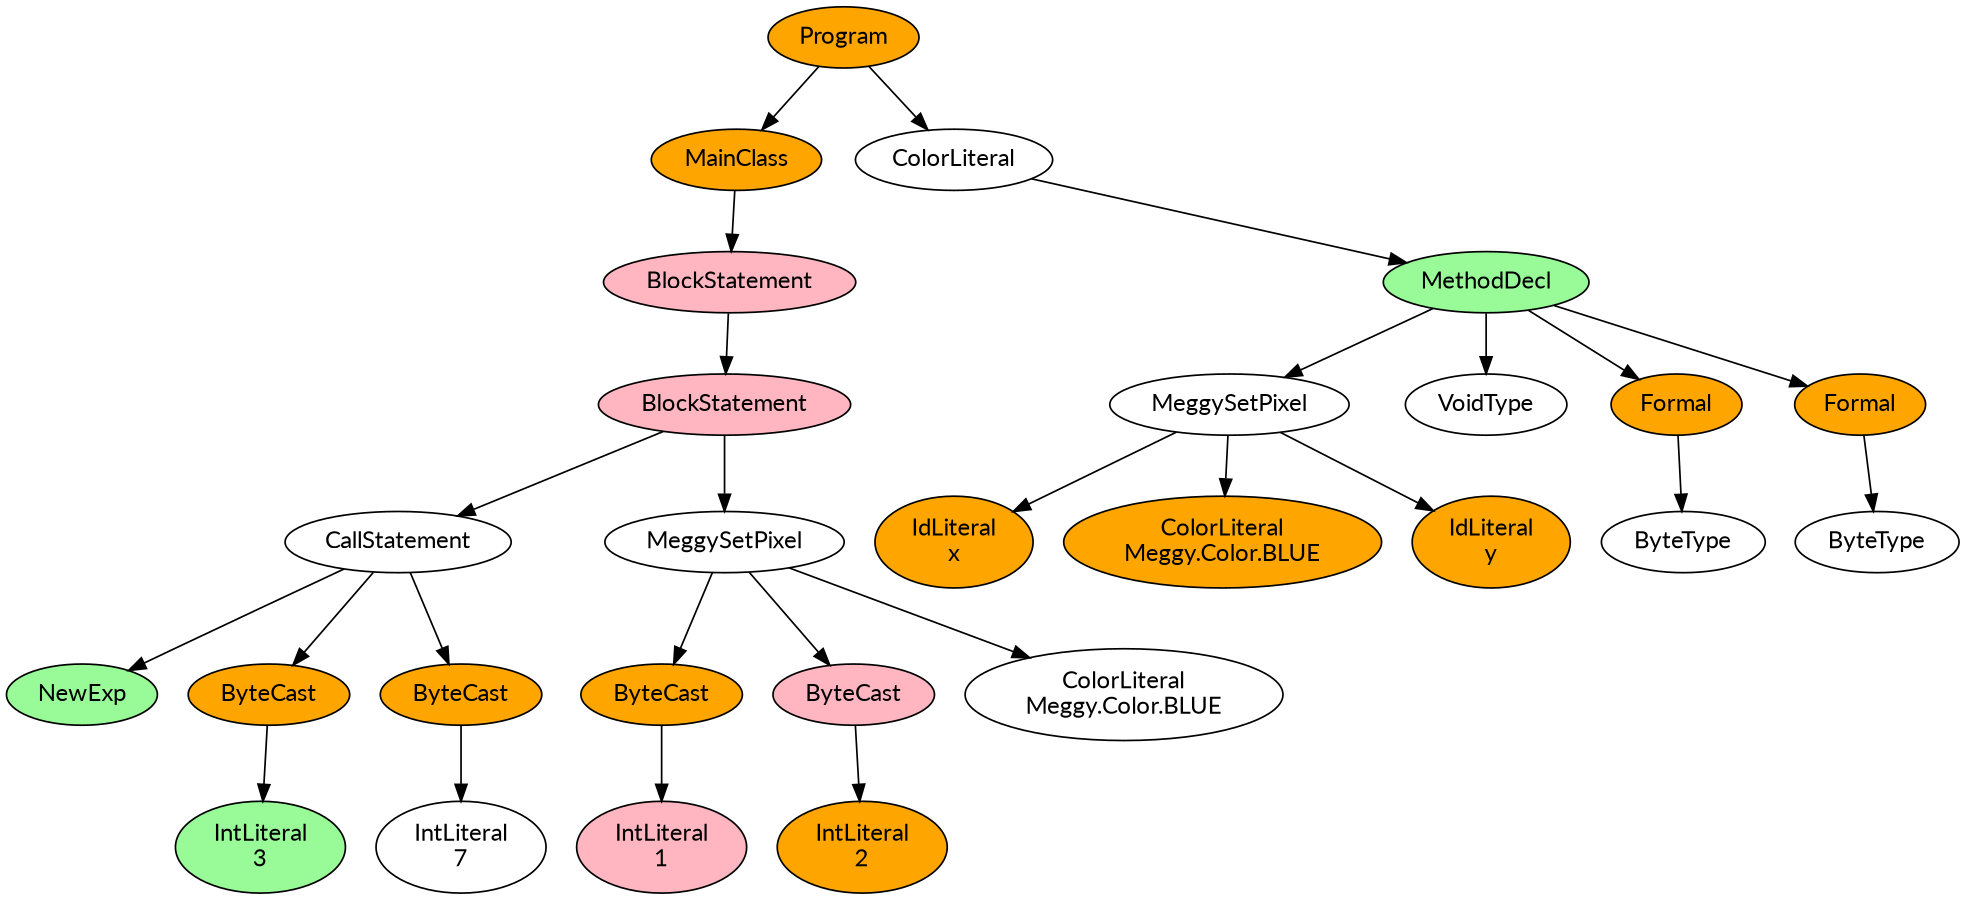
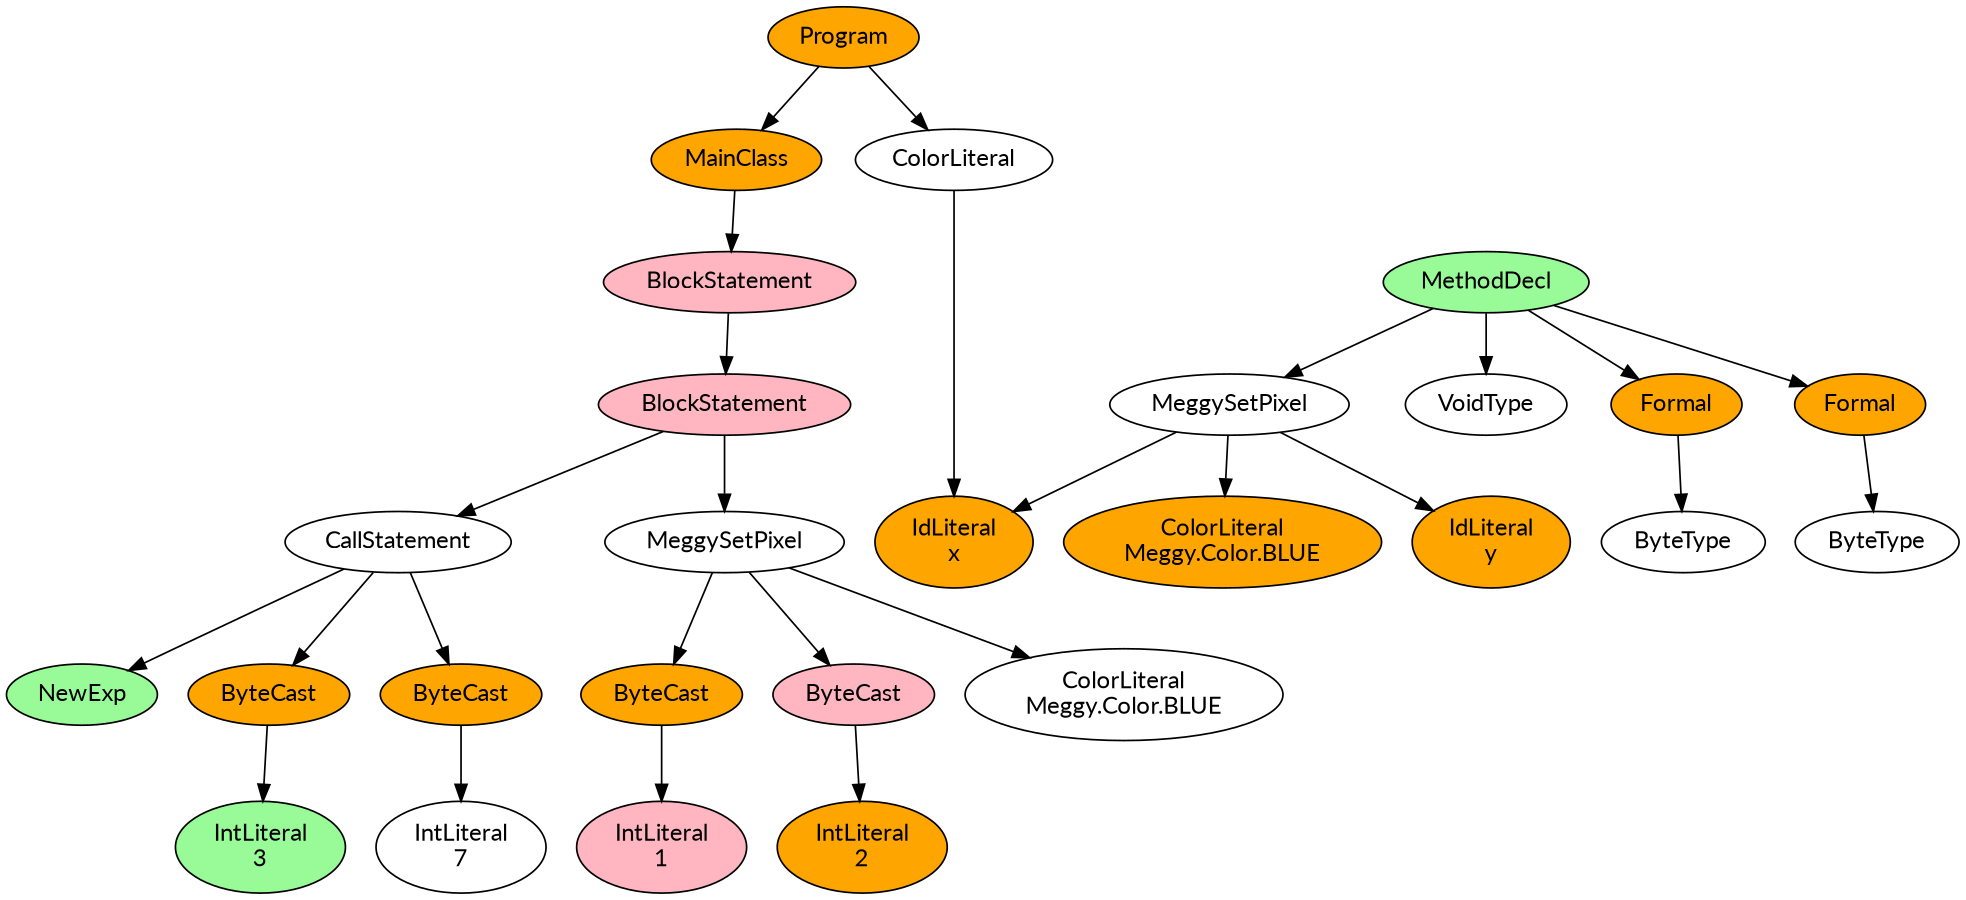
edge "ColorLiteral" -> "MethodDecl": now "ColorLiteral" -> "IdLiteral x"
